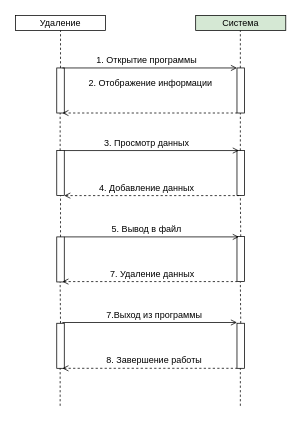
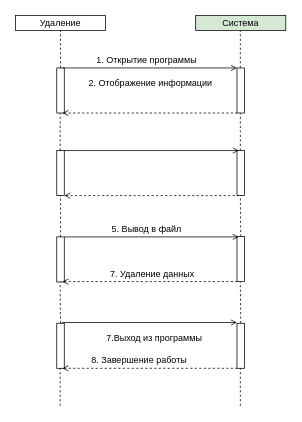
node "3. Просмотр данных": removed
node "4. Добавление данных": removed
node "7.Выход из программы": moved (154, 315) -> (154, 338)
node "8. Завершение работы": moved (154, 360) -> (139, 360)
